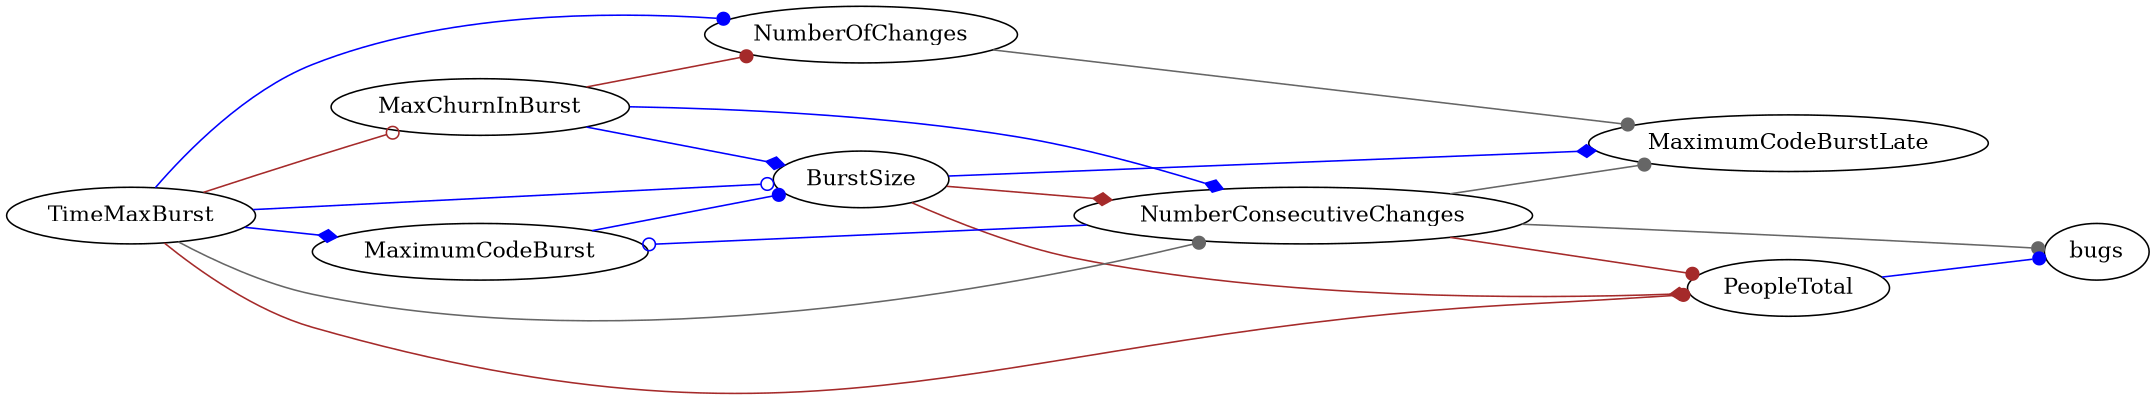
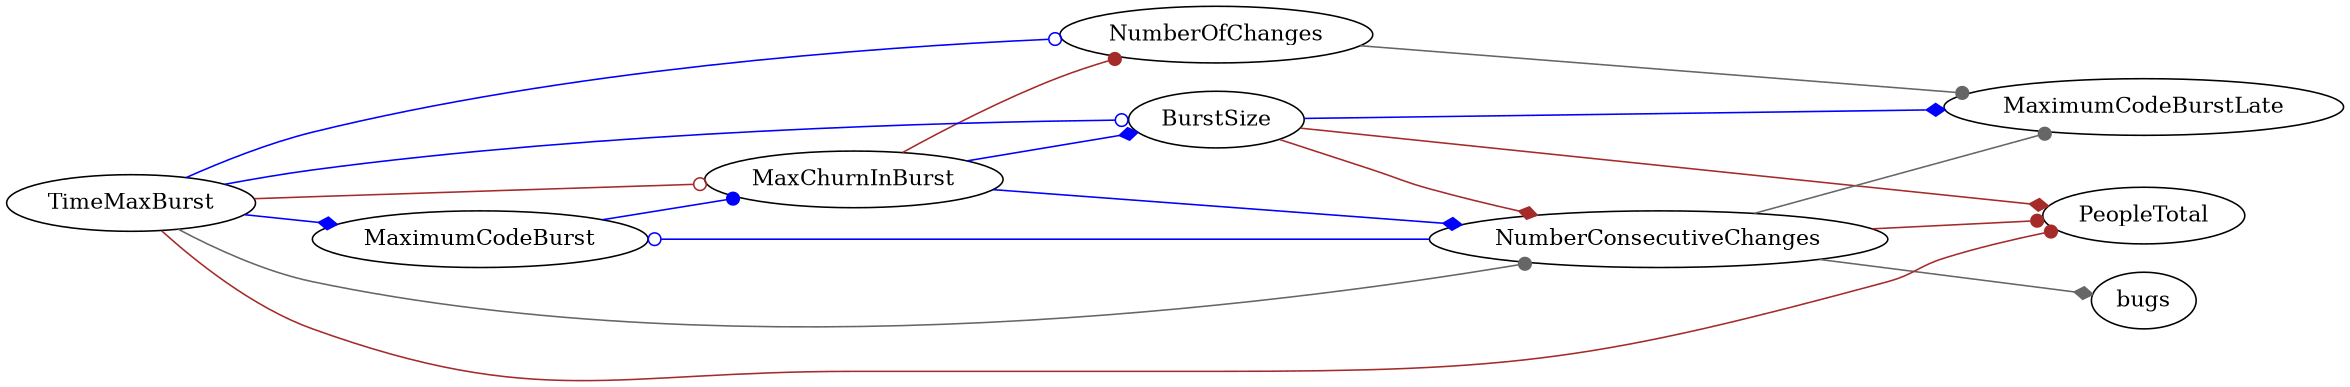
edge "TimeMaxBurst" -> "NumberOfChanges": arrowhead dot -> odot
edge "MaximumCodeBurst" -> "BurstSize": now "MaximumCodeBurst" -> "MaxChurnInBurst"
edge "NumberConsecutiveChanges" -> "bugs": arrowhead dot -> diamond
edge "PeopleTotal" -> "bugs": removed
